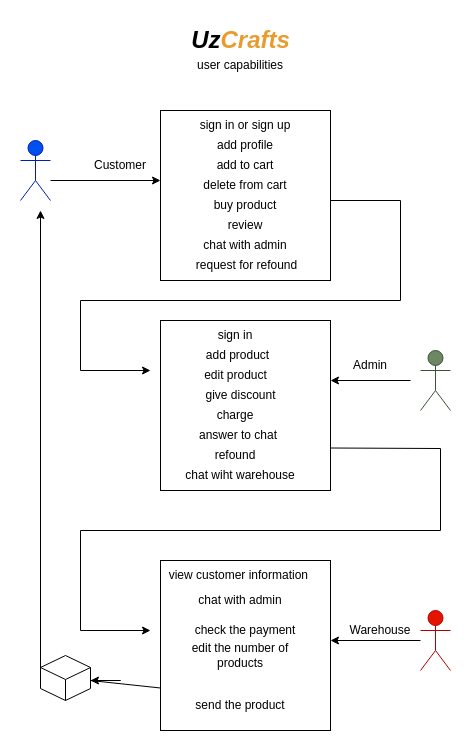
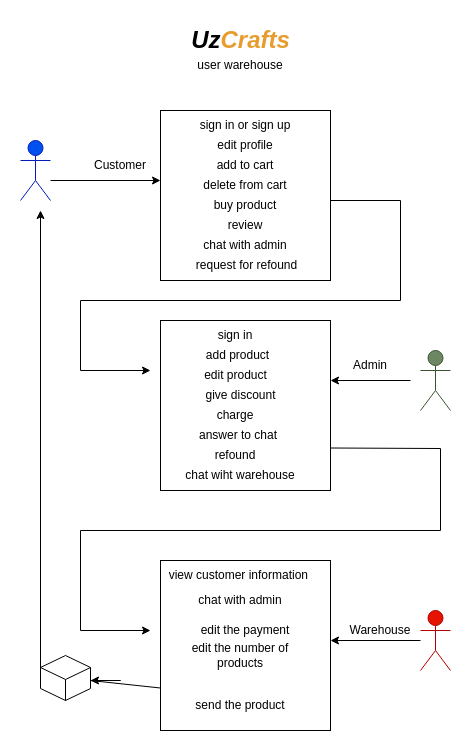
node "user capabilities": label "user capabilities" -> "user warehouse"
node "add profile": label "add profile" -> "edit profile"
node "check the payment": label "check the payment" -> "edit the payment"
